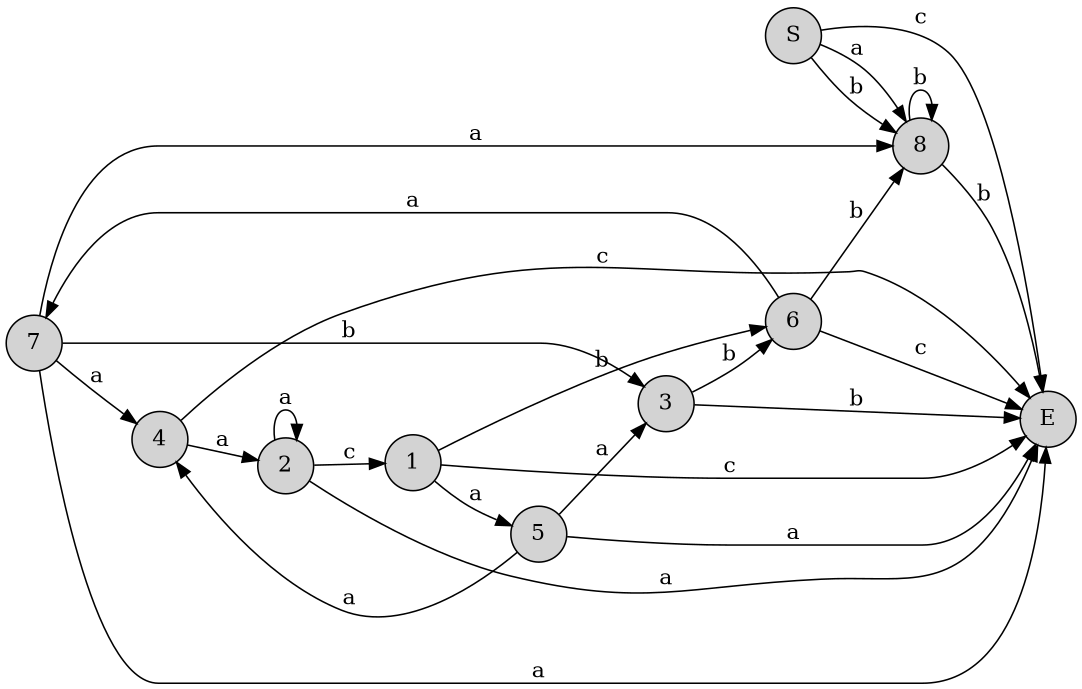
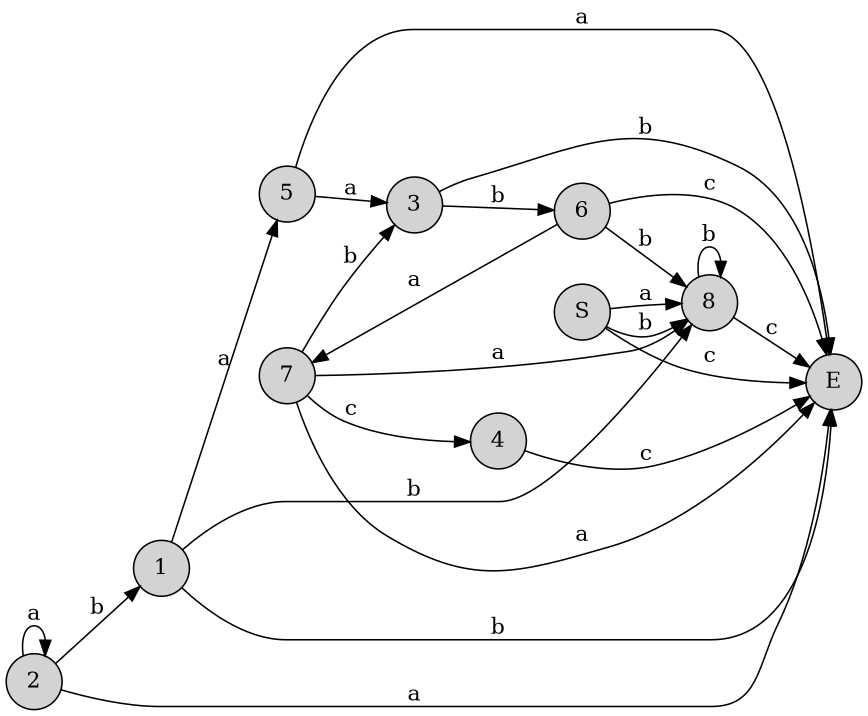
edge "8" -> "E": label "b" -> "c"
edge "7" -> "4": label "a" -> "c"
edge "1" -> "6": now "1" -> "8"
edge "4" -> "2": removed, label "a"
edge "2" -> "1": label "c" -> "b"
edge "1" -> "E": label "c" -> "b"
edge "5" -> "4": removed, label "a"
